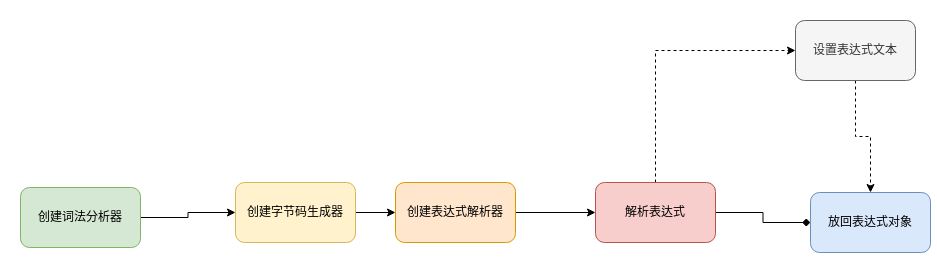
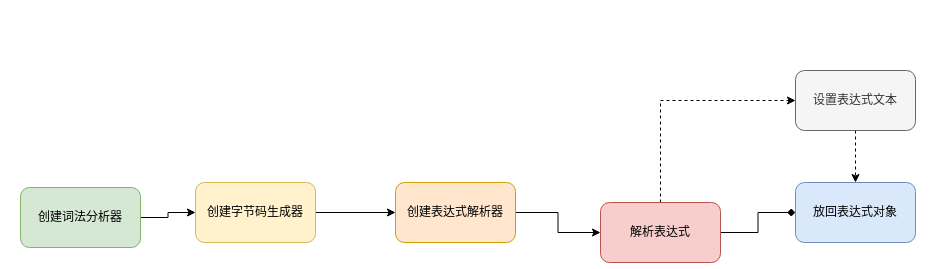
node "设置表达式文本": moved (856, 51) -> (856, 101)
node "创建字节码生成器": moved (296, 213) -> (256, 213)
node "解析表达式": moved (656, 213) -> (661, 233)
node "放回表达式对象": moved (871, 223) -> (856, 213)
